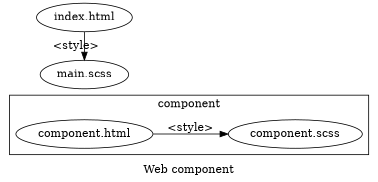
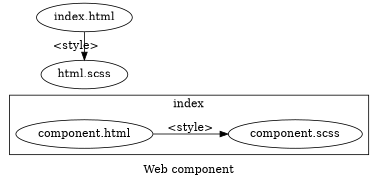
node "main.scss": label "main.scss" -> "html.scss"
cluster "component": label "component" -> "index"
